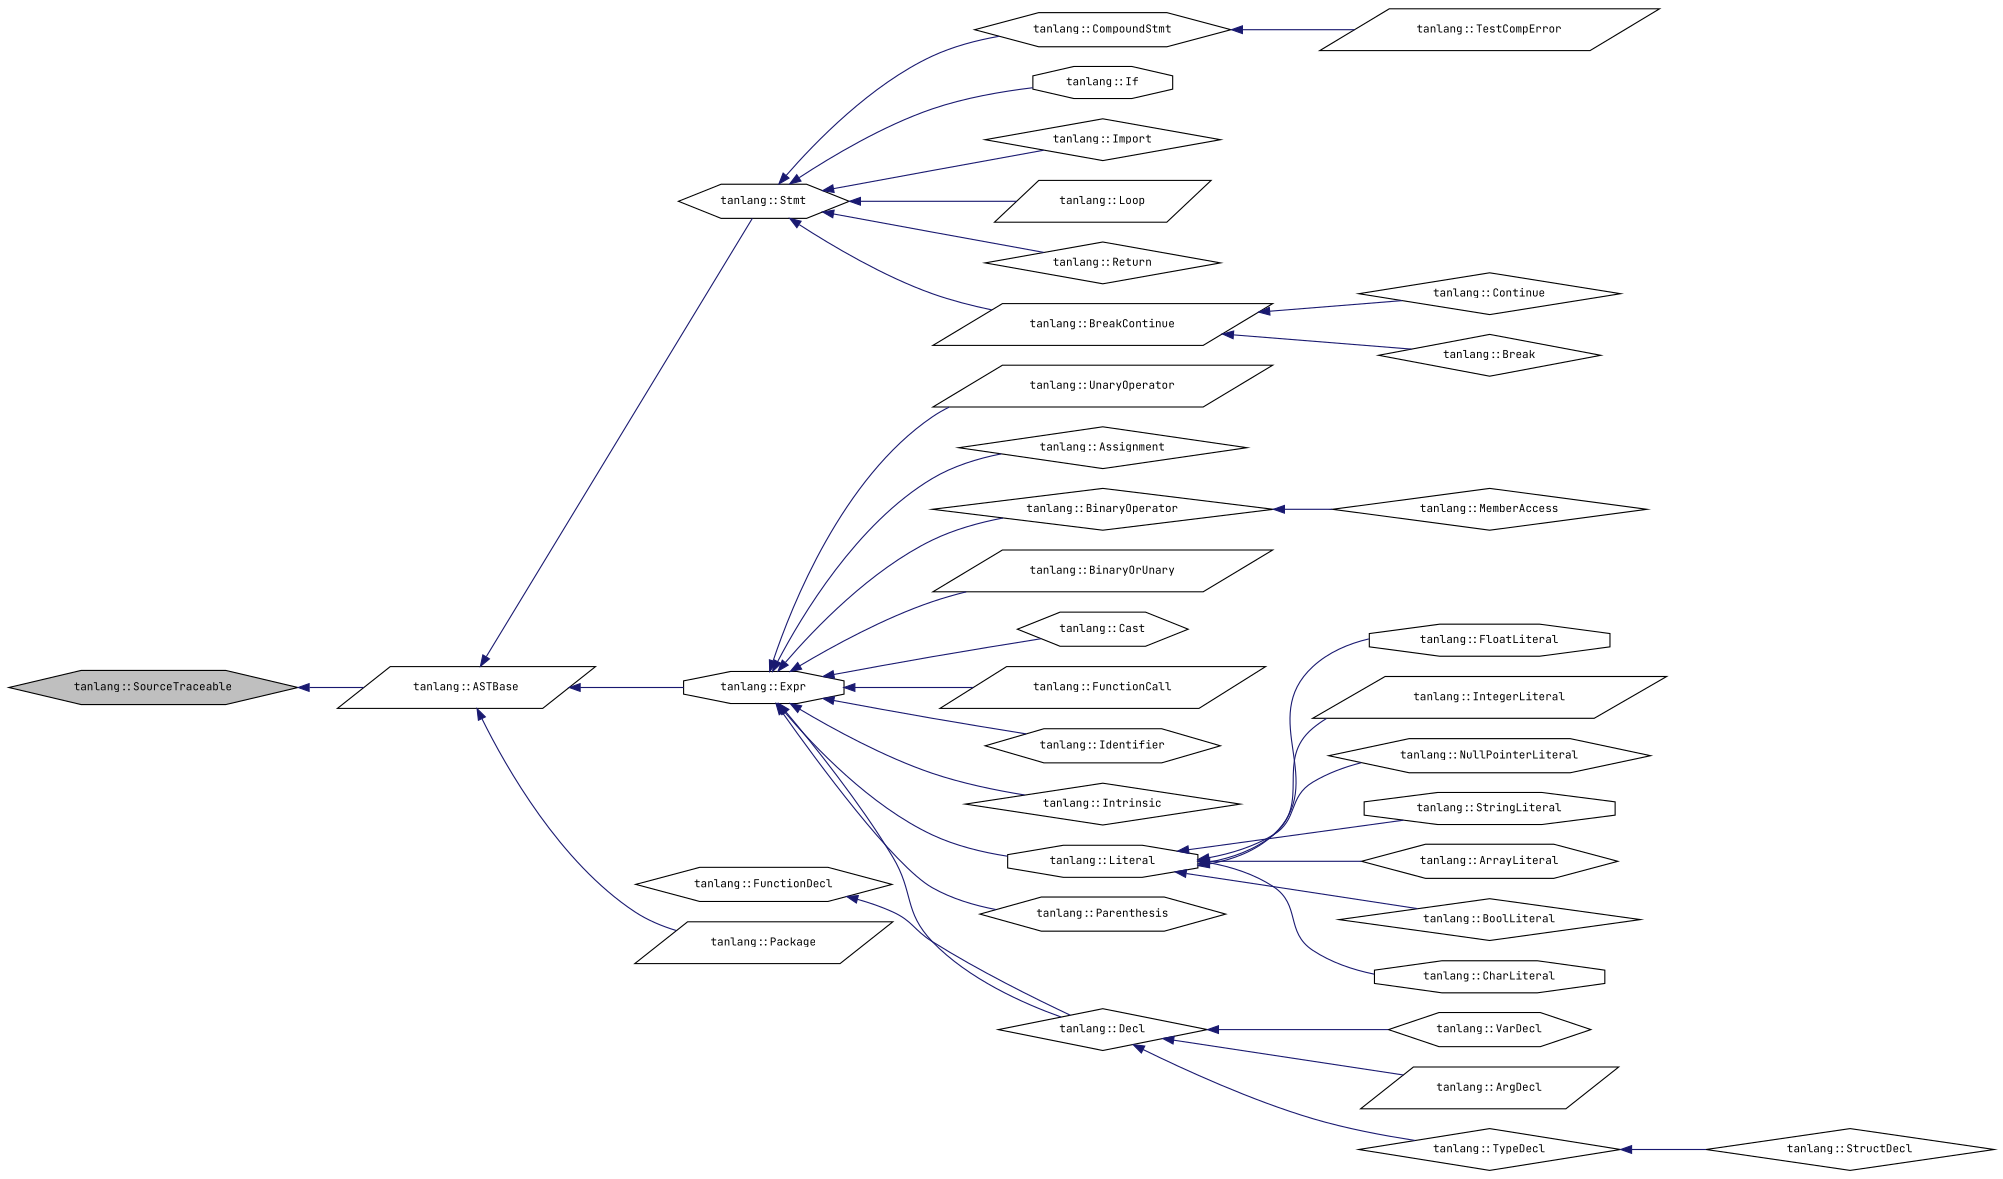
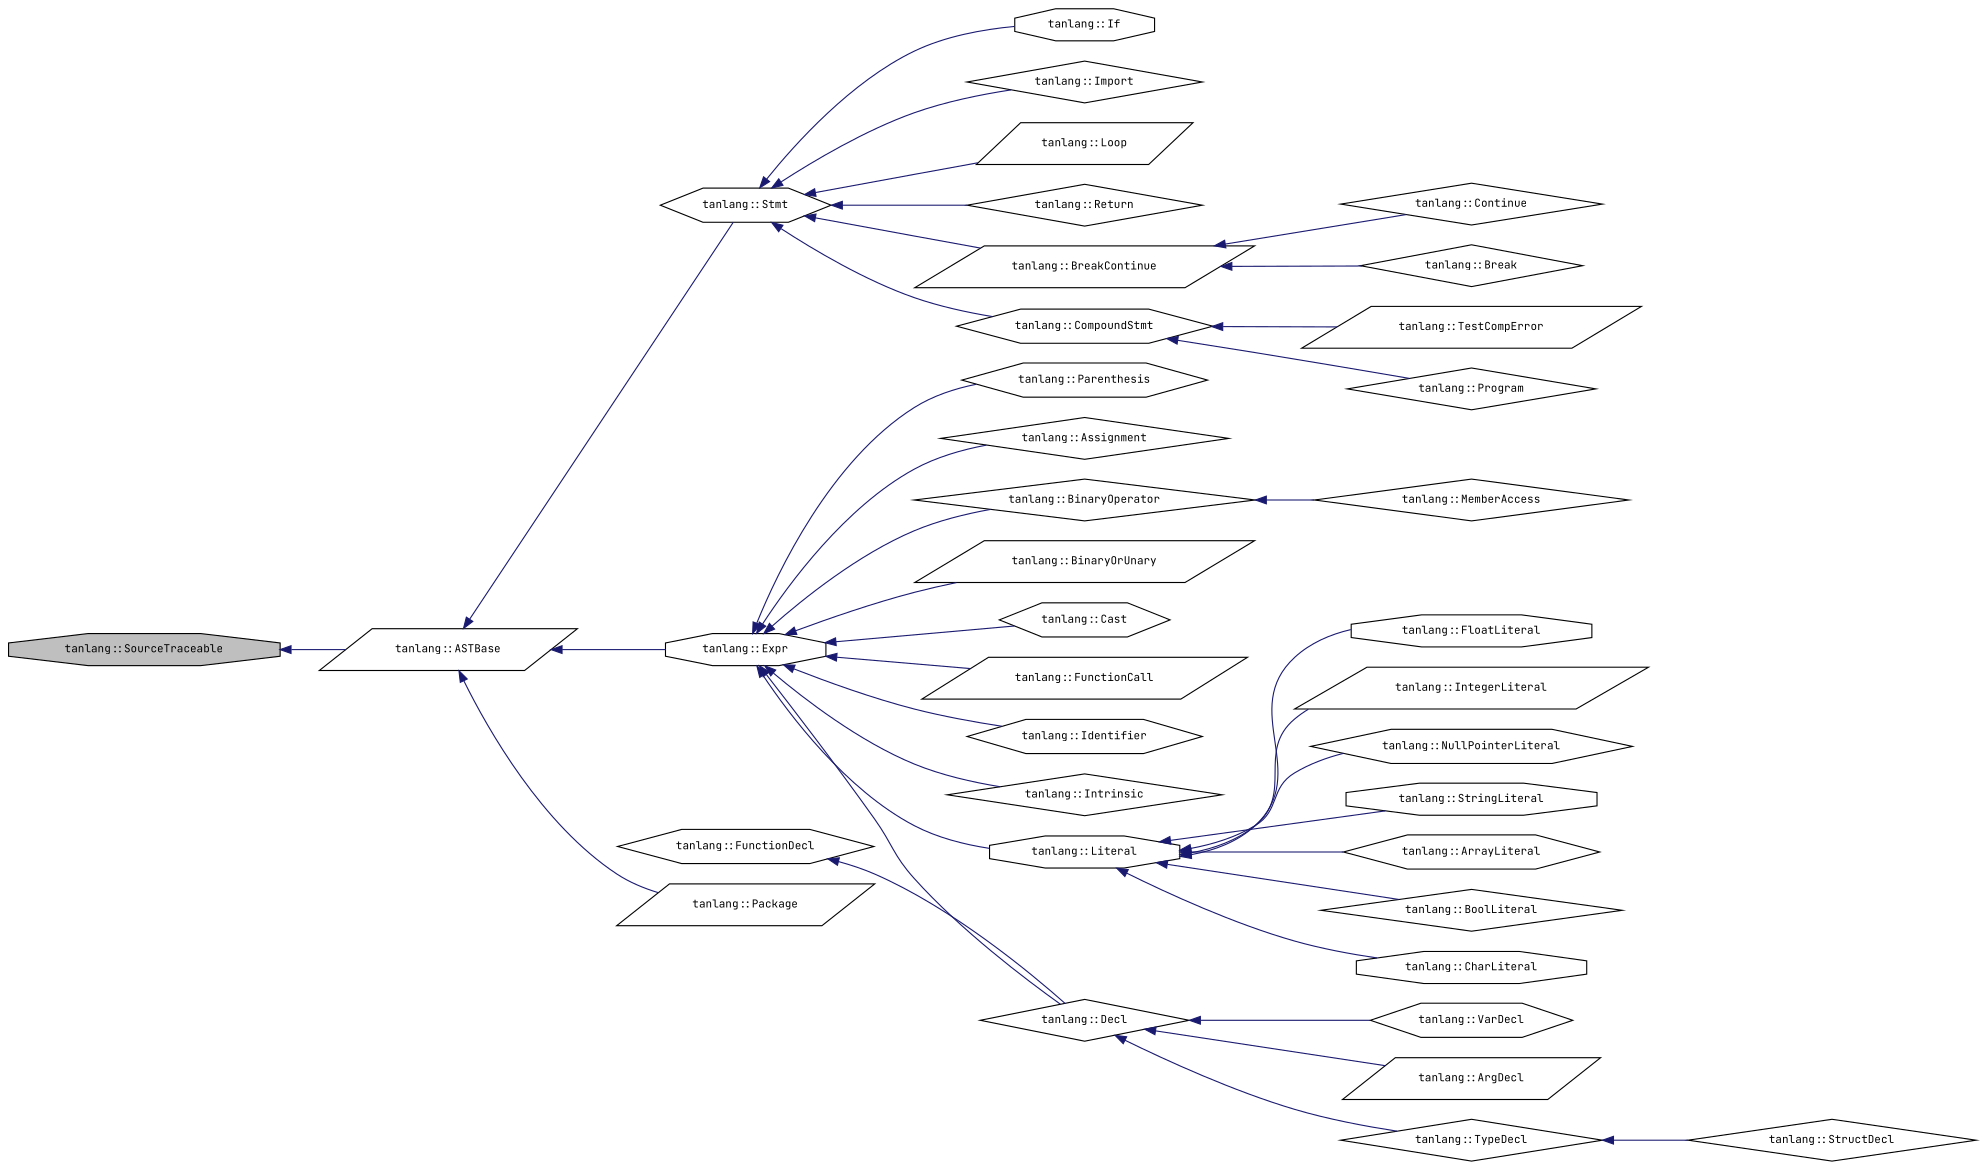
node "tanlang::UnaryOperator": removed
node "tanlang::Program": added
node "tanlang::SourceTraceable": shape hexagon -> octagon
